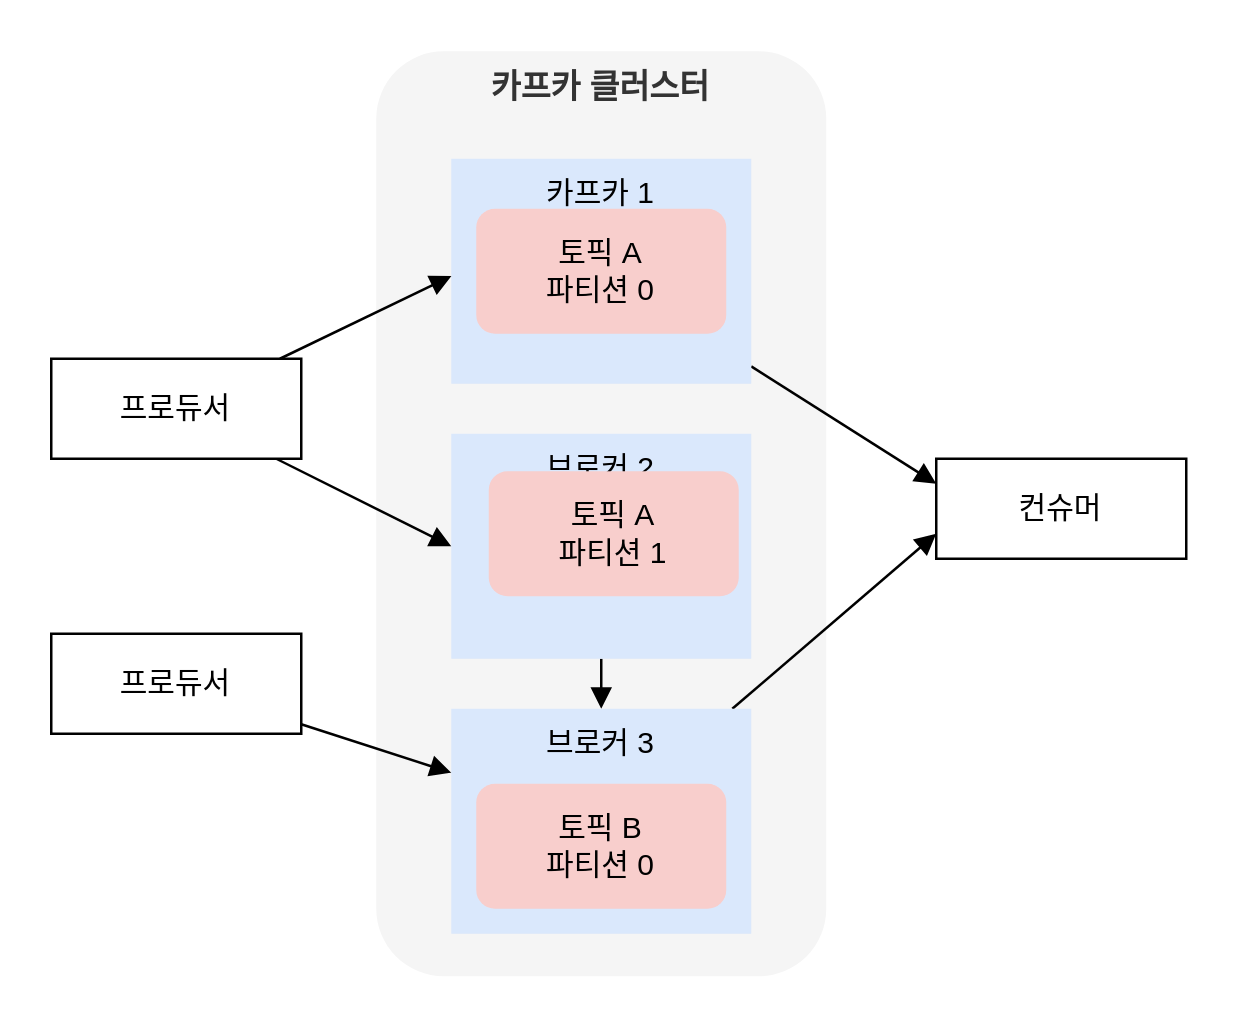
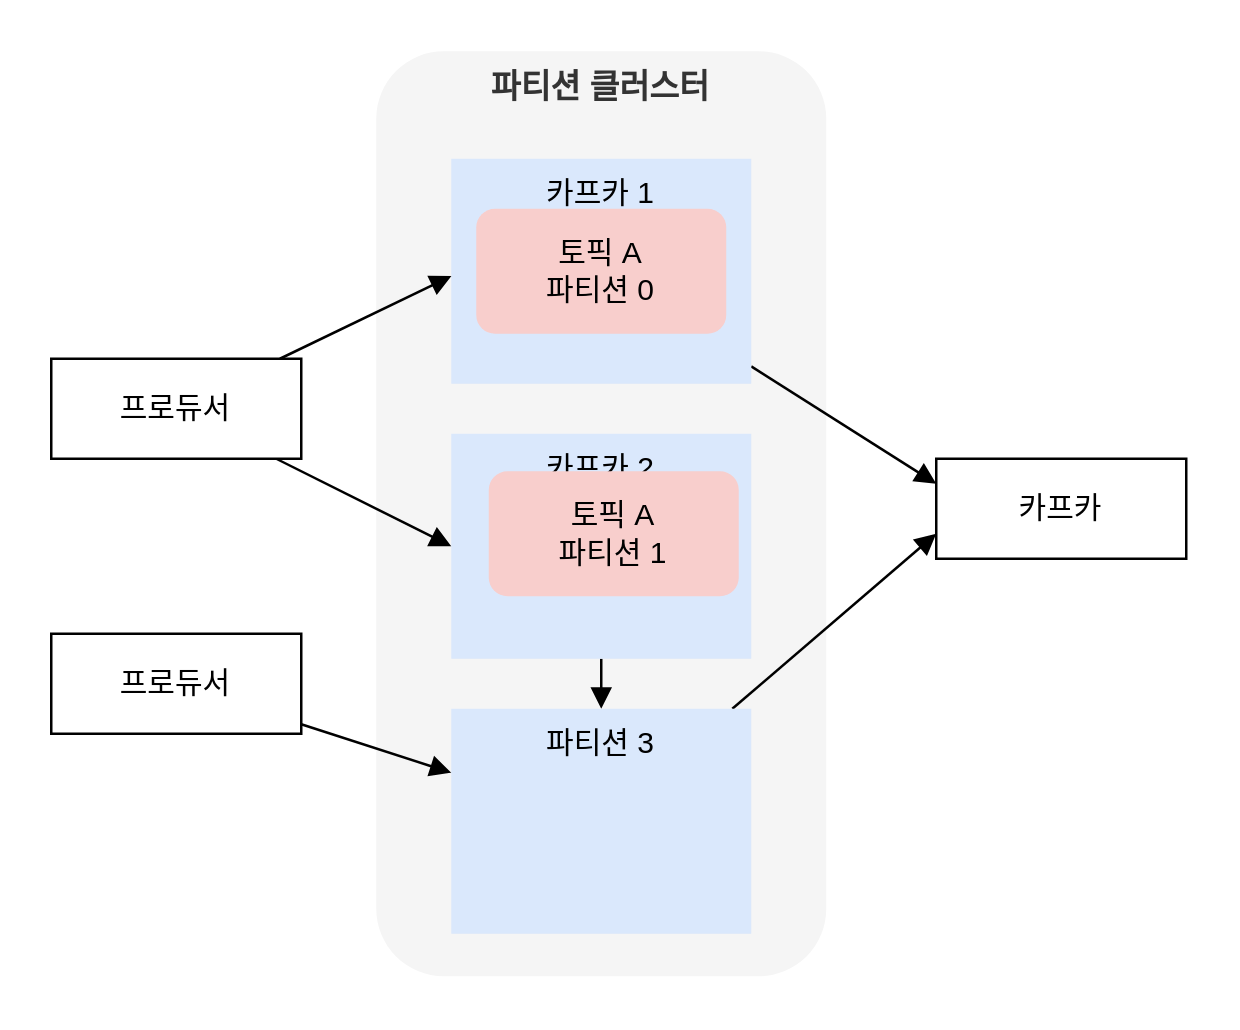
node "카프카 클러스터": label "카프카 클러스터" -> "파티션 클러스터"
node "브로커 2": label "브로커 2" -> "카프카 2"
node "컨슈머": label "컨슈머" -> "카프카"
node "브로커 3": label "브로커 3" -> "파티션 3"
node "토픽 B 파티션 0": removed
